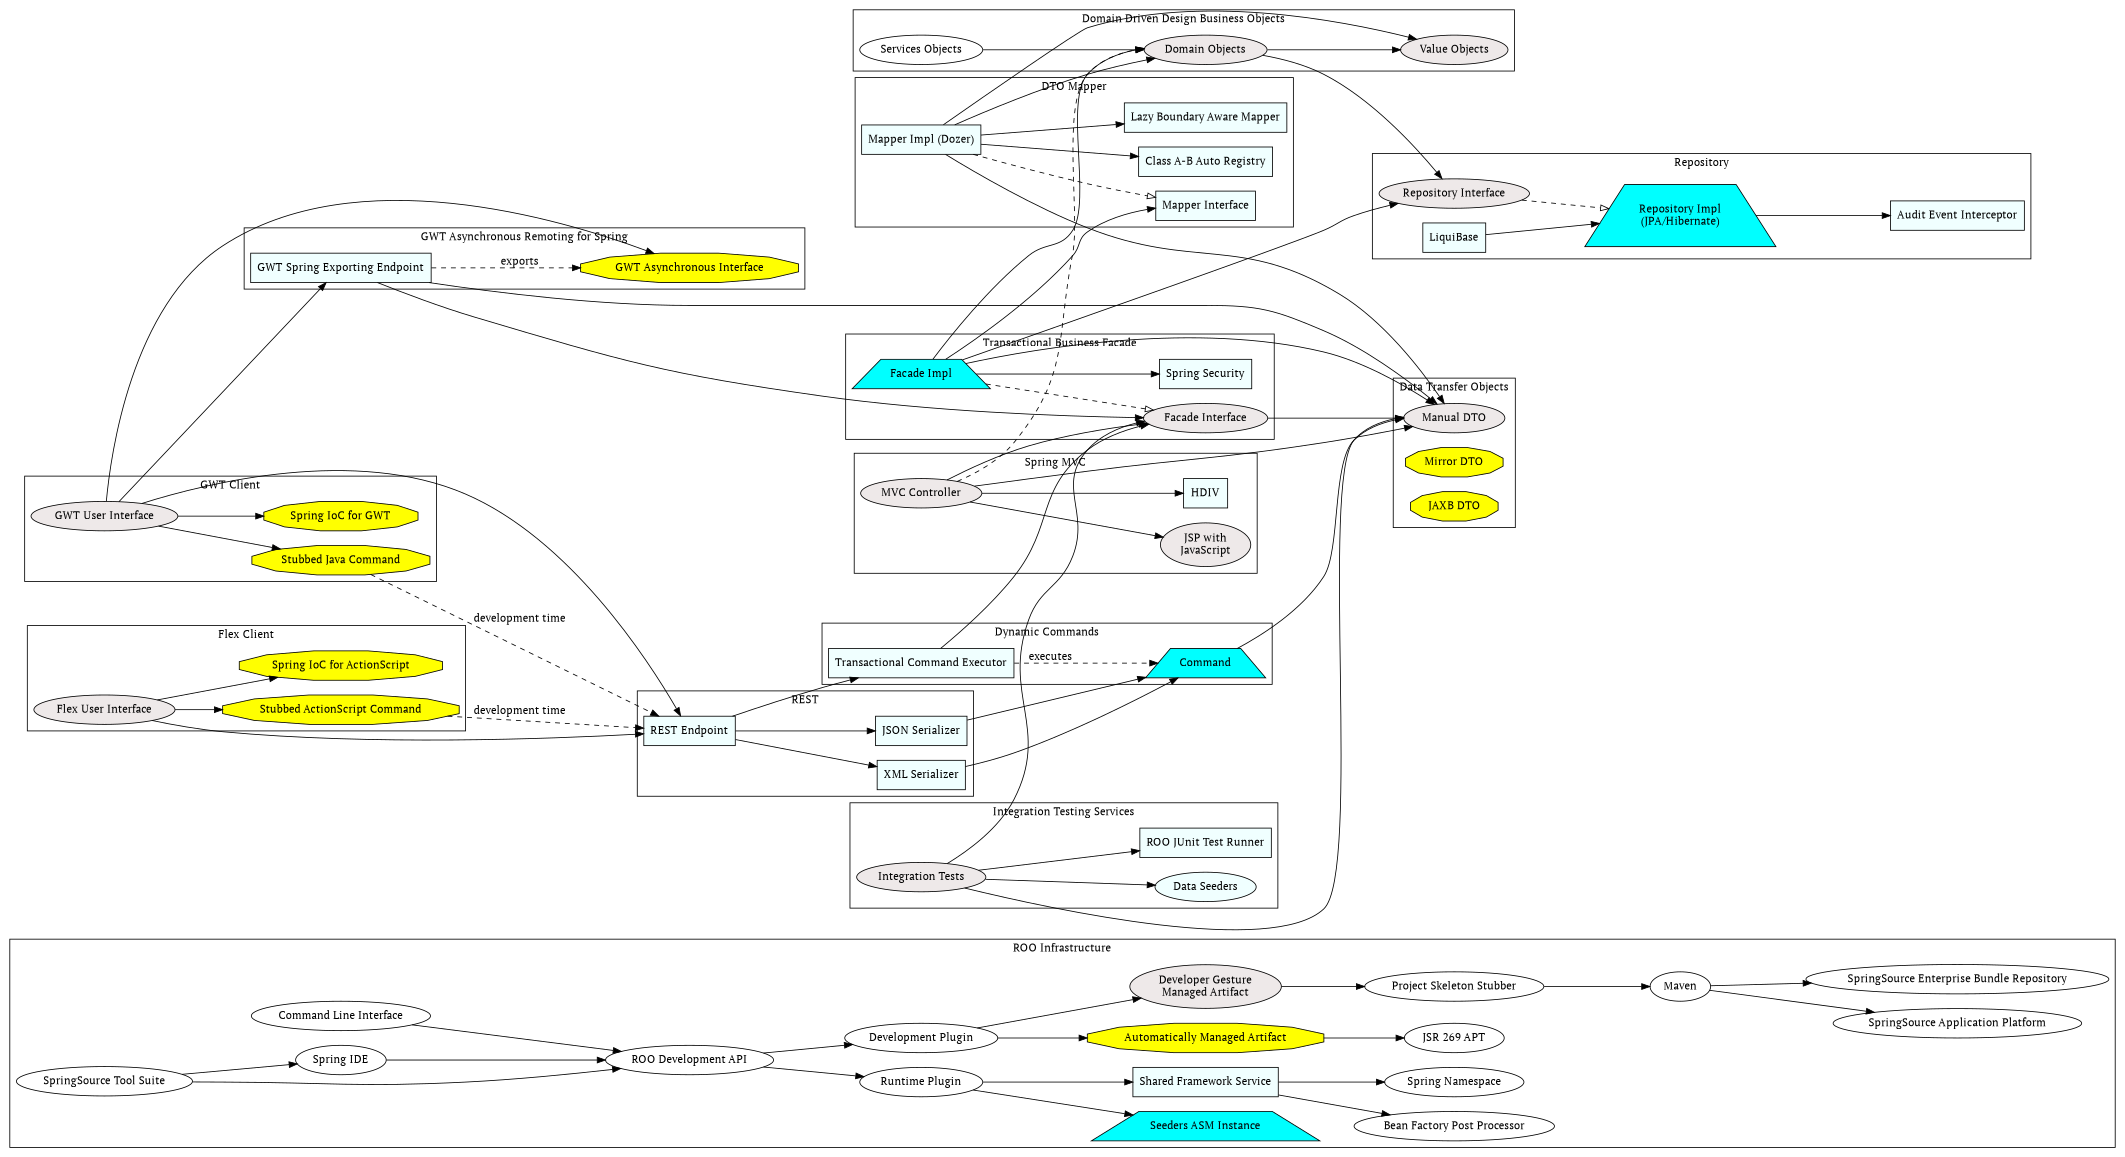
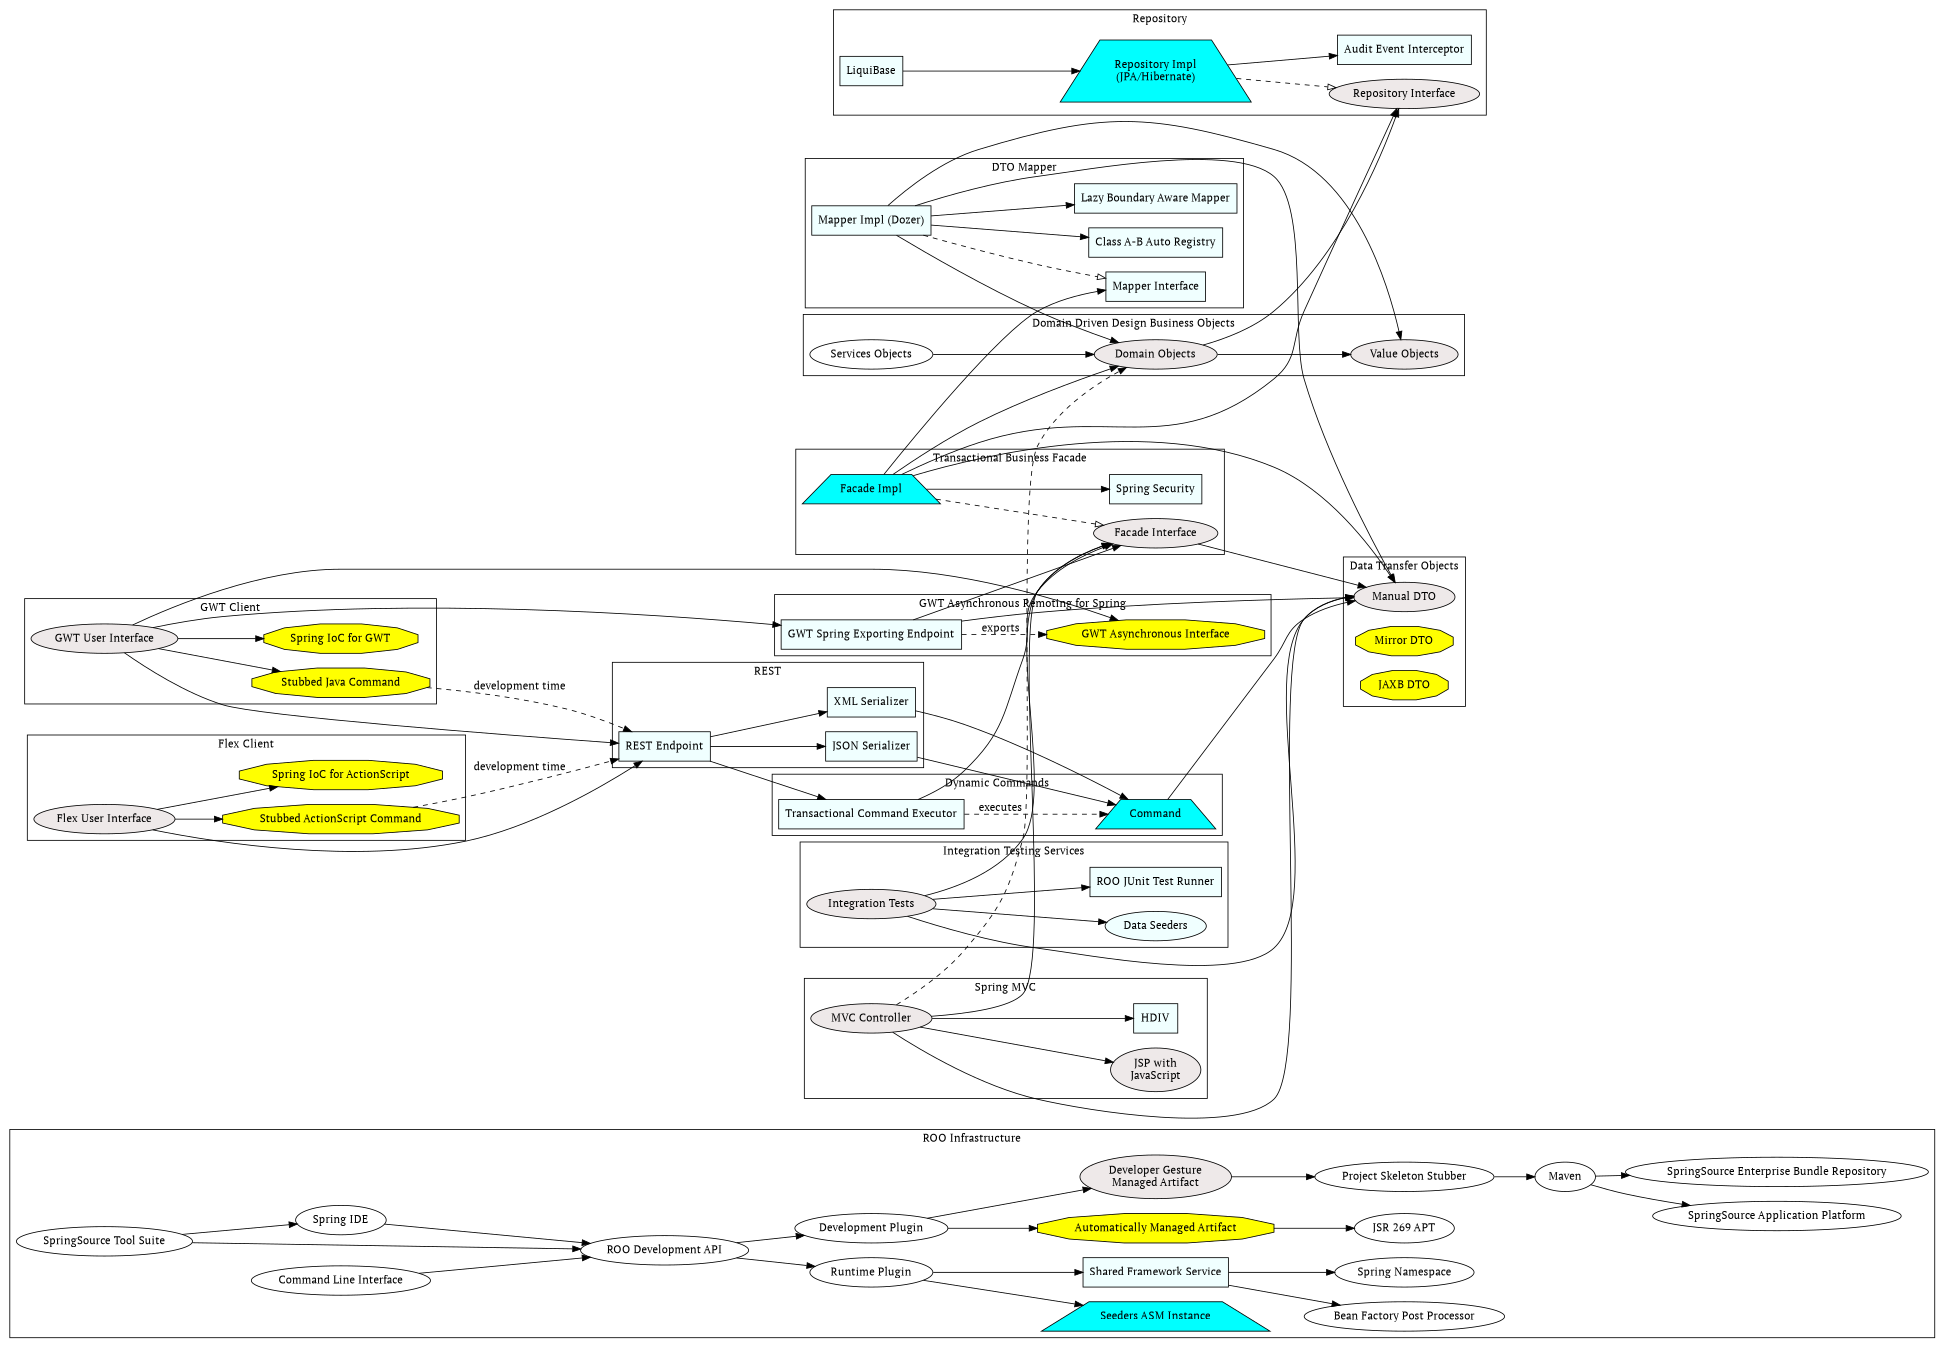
edge "Repository Interface" -> "Repository Impl (JPA/Hibernate)": reversed
